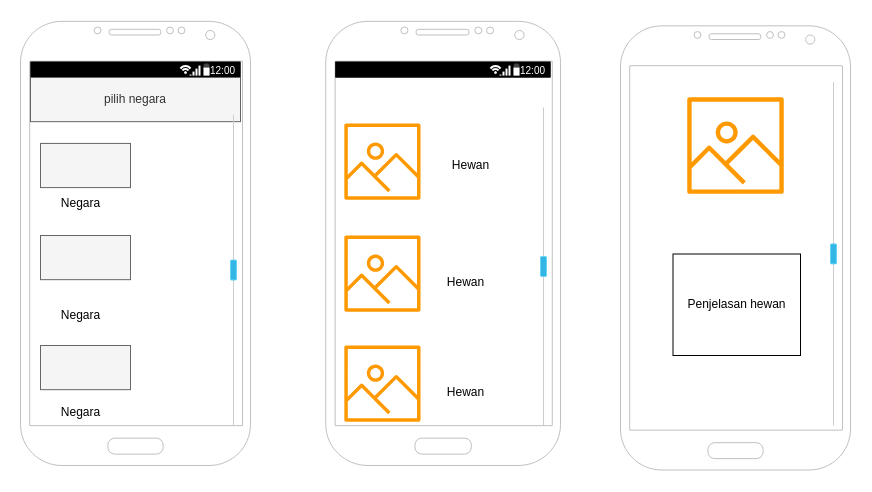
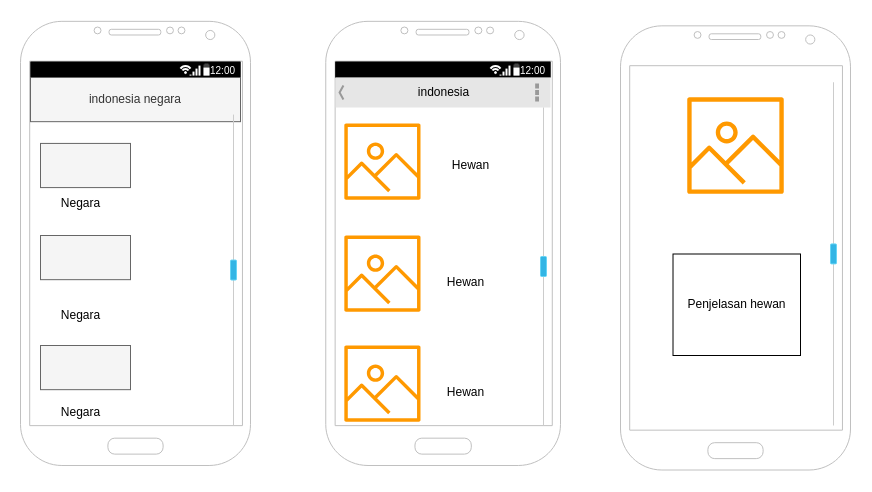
node "indonesia": added
node "pilih negara": label "pilih negara" -> "indonesia negara"
